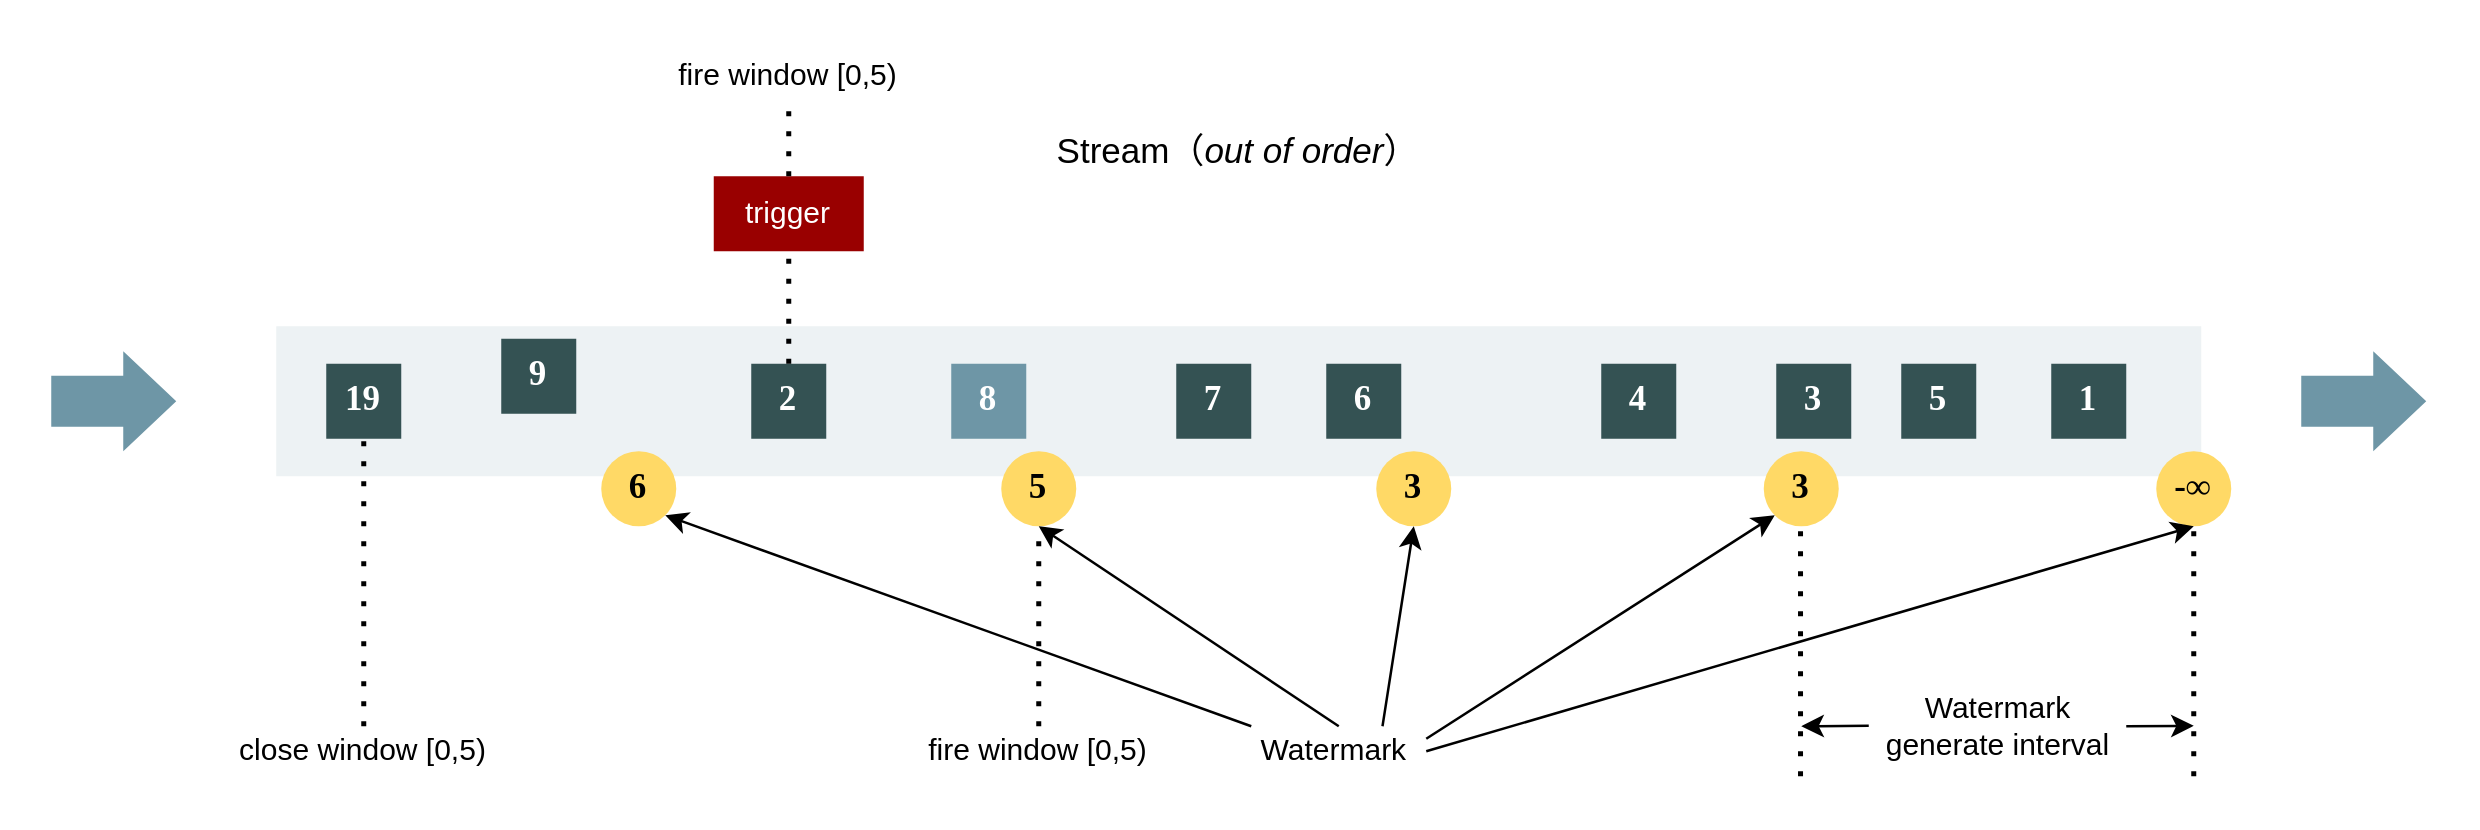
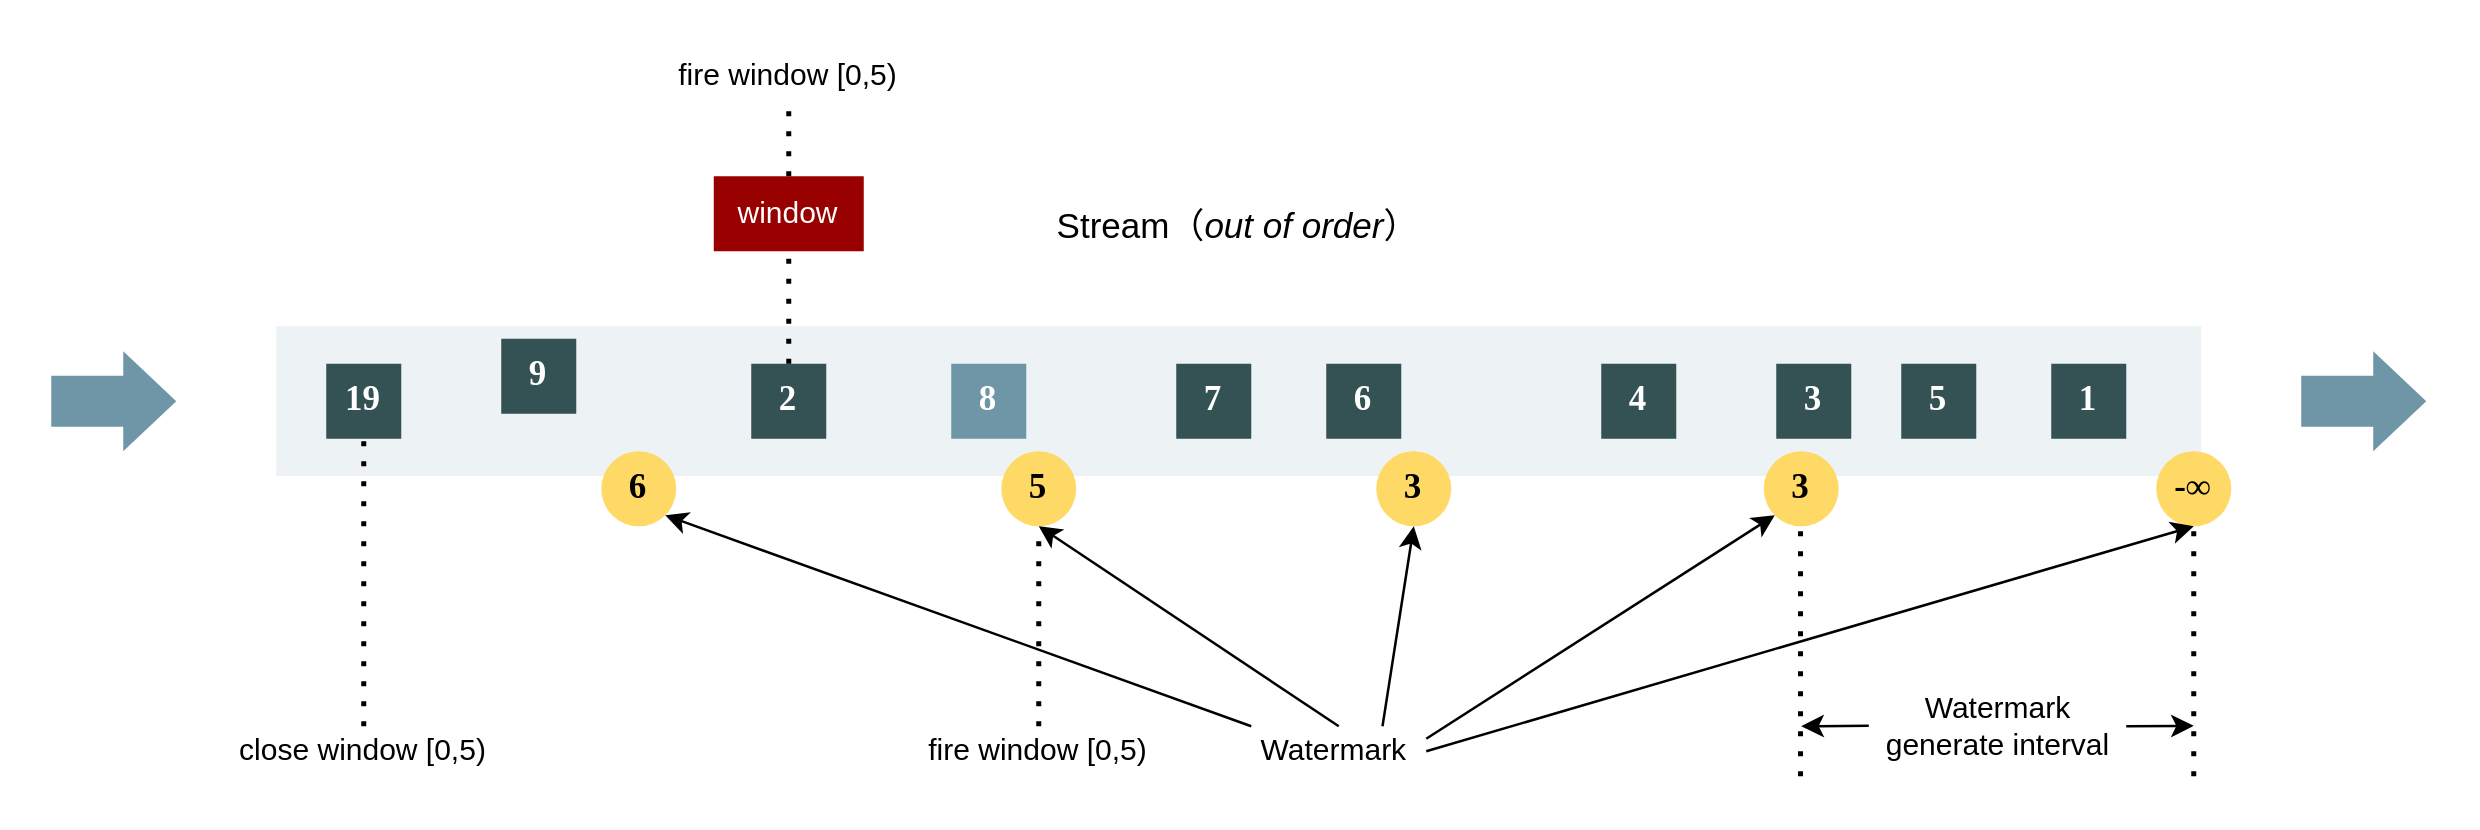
node "Stream（out of order）": moved (1239, 151) -> (1239, 226)
node "trigger": label "trigger" -> "window"
